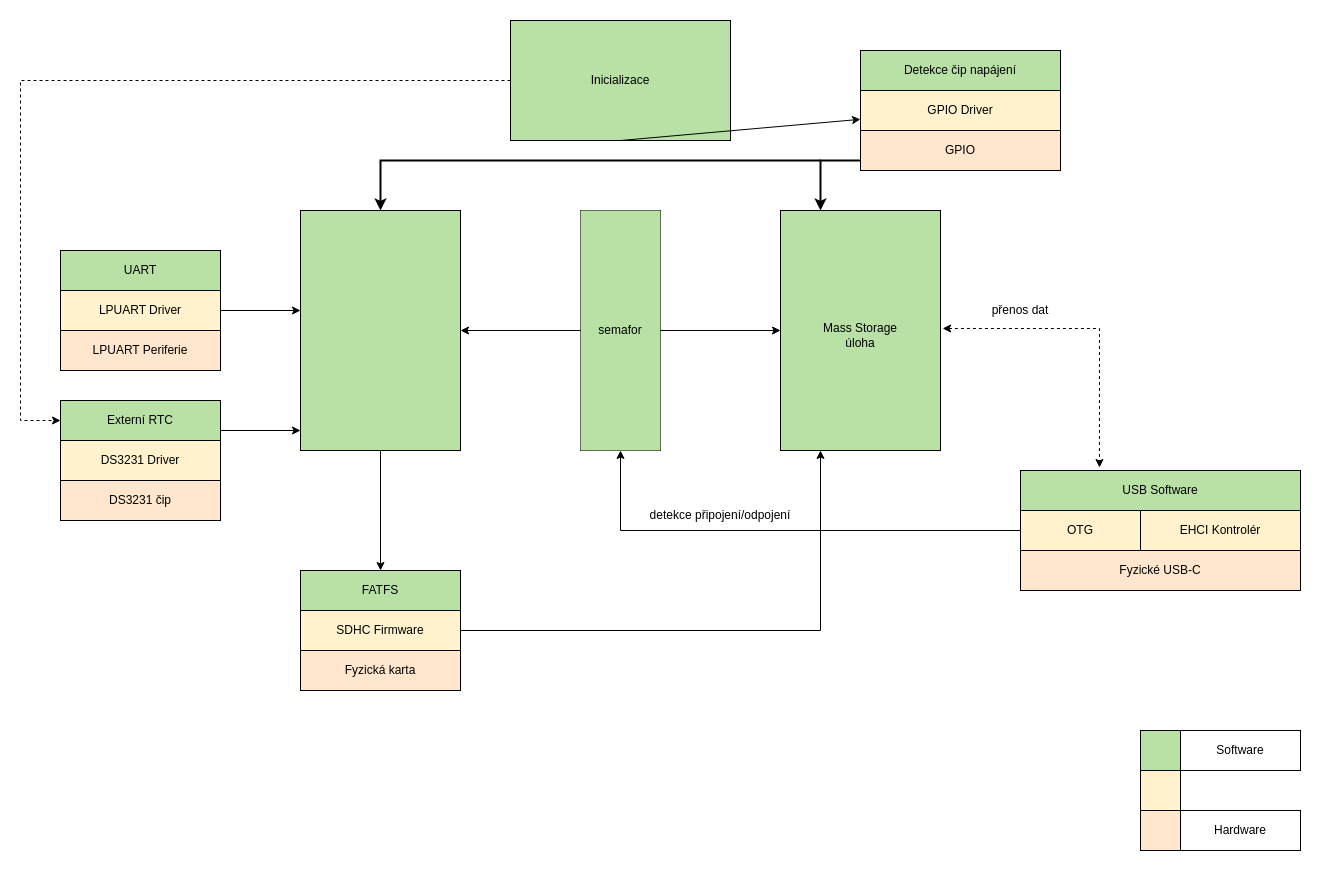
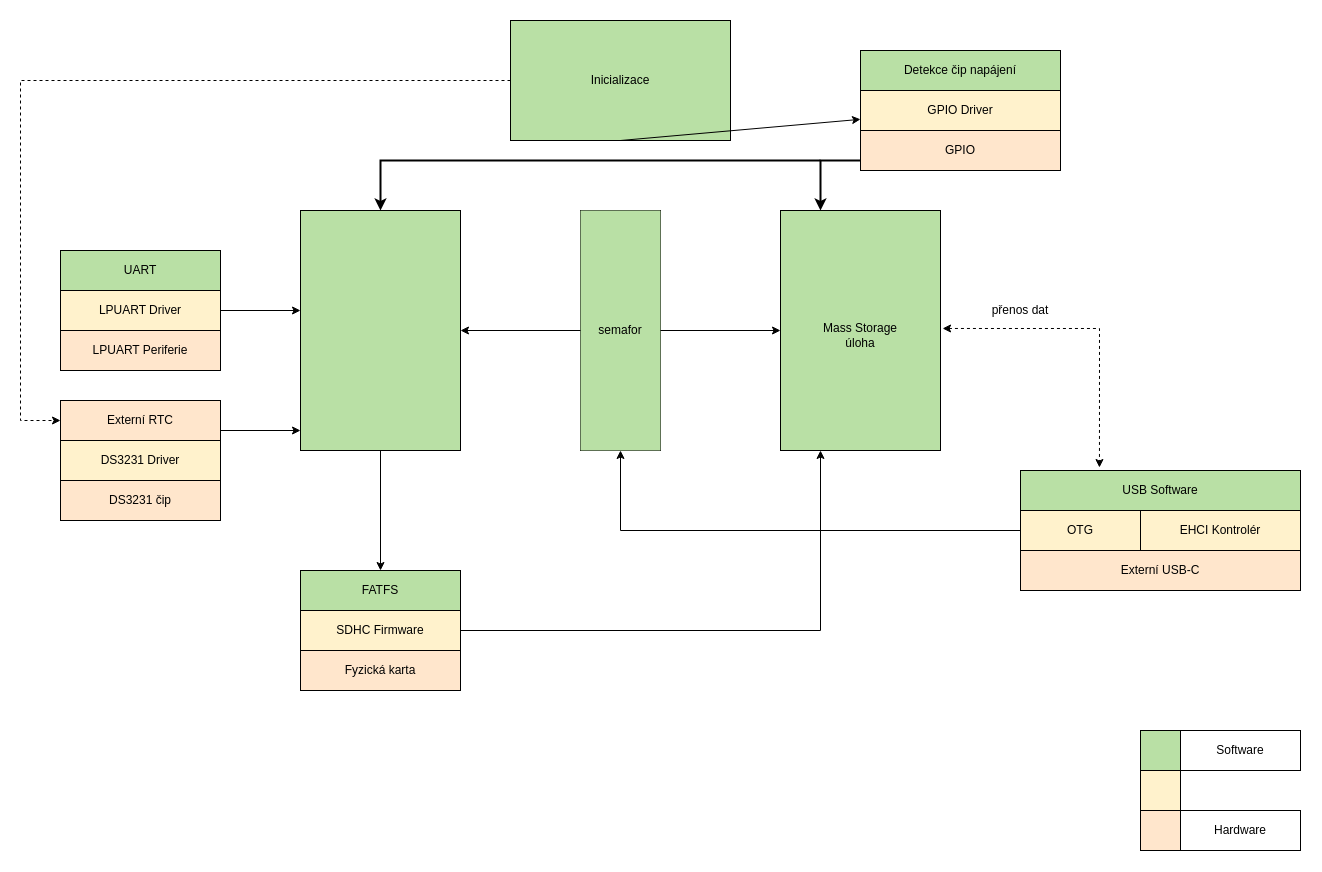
node "Externí RTC": fillcolor #b9e0a5 -> #ffe6cc
node "detekce připojení/odpojení": removed
node "Fyzické USB-C": label "Fyzické USB-C" -> "Externí USB-C"
